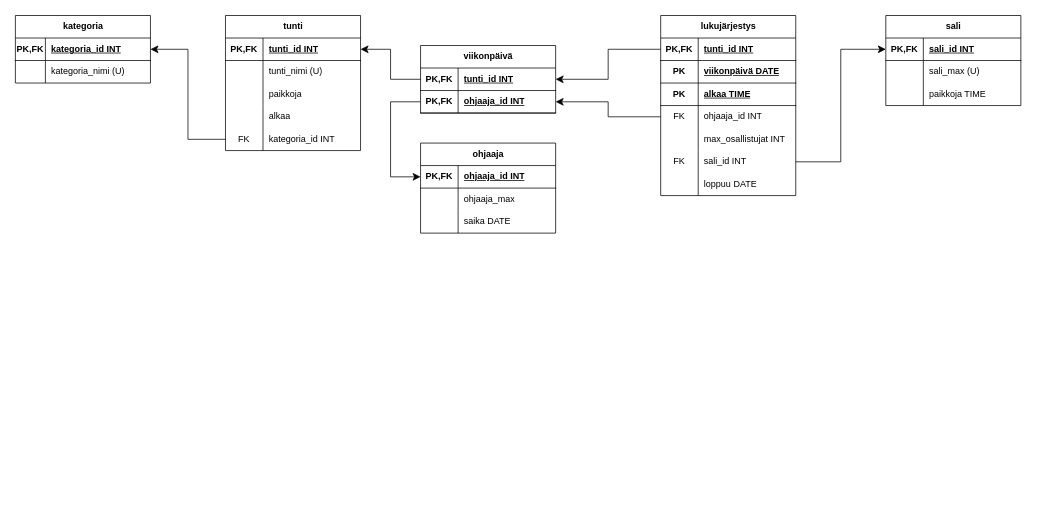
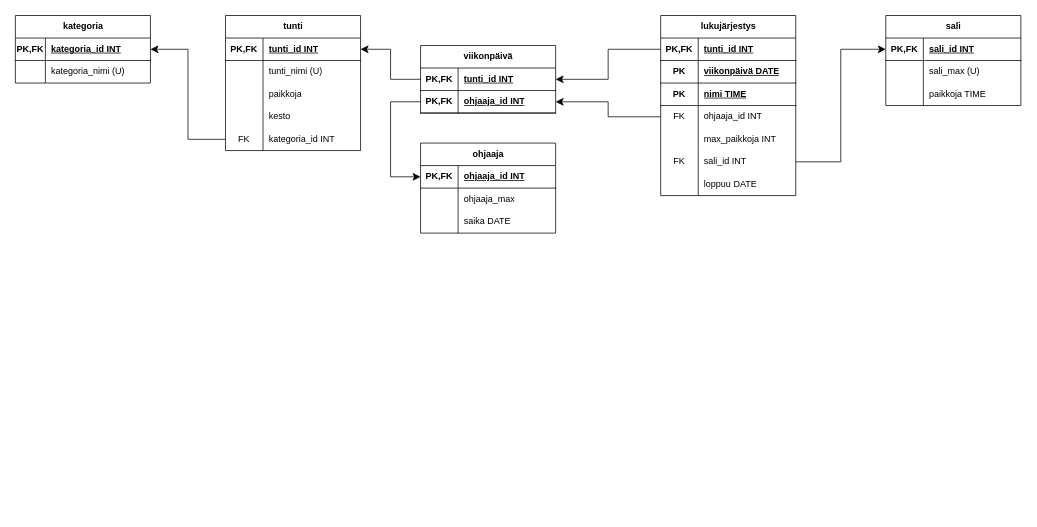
node "alkaa TIME": label "alkaa TIME" -> "nimi TIME"
node "alkaa": label "alkaa" -> "kesto"
node "max_osallistujat INT": label "max_osallistujat INT" -> "max_paikkoja INT"
